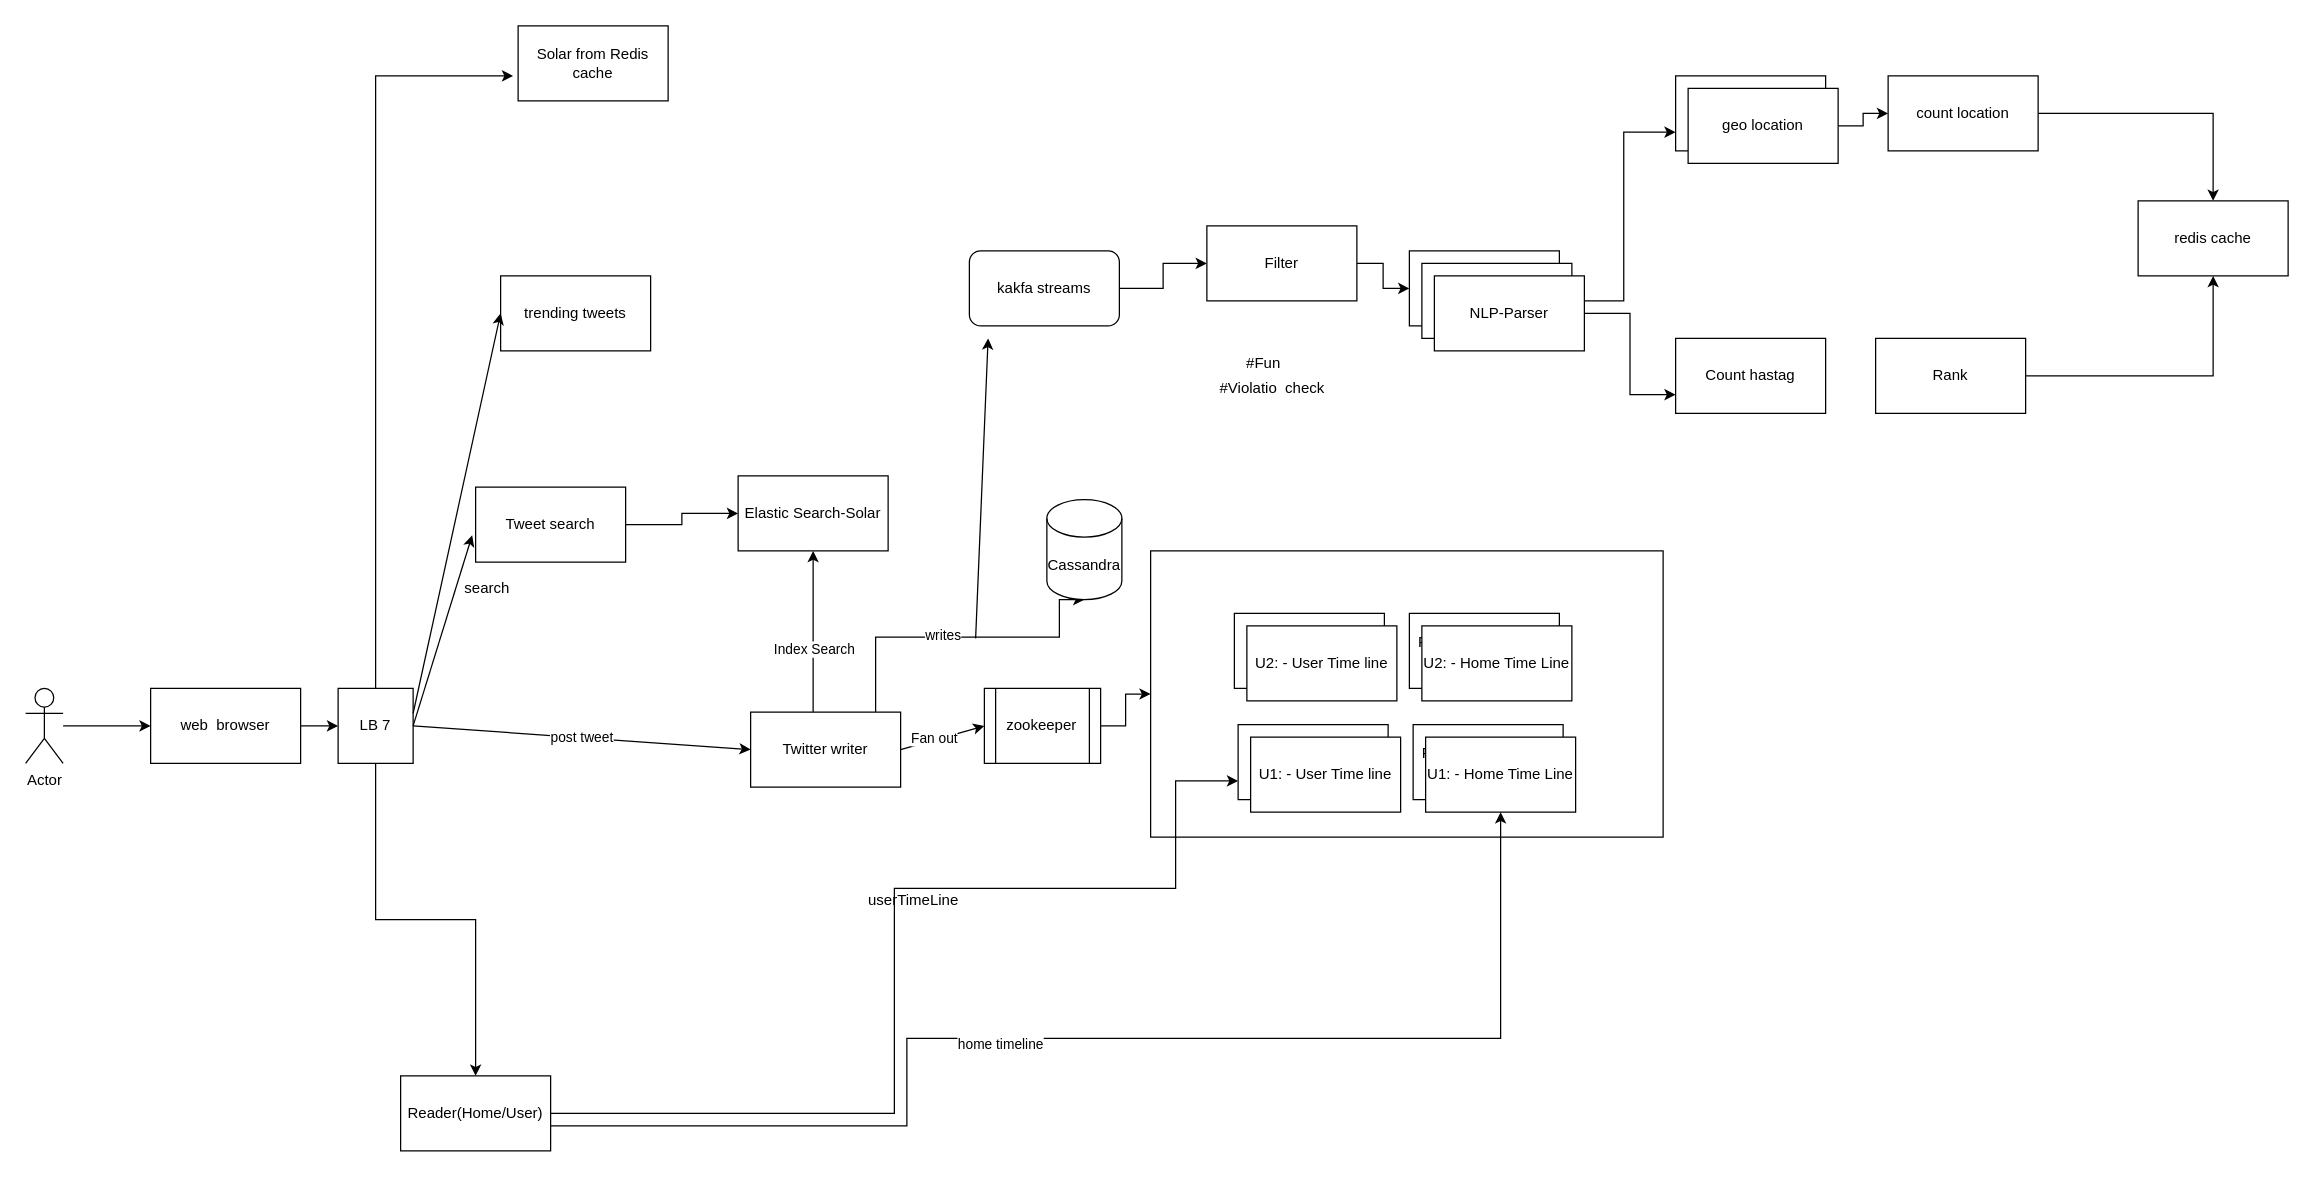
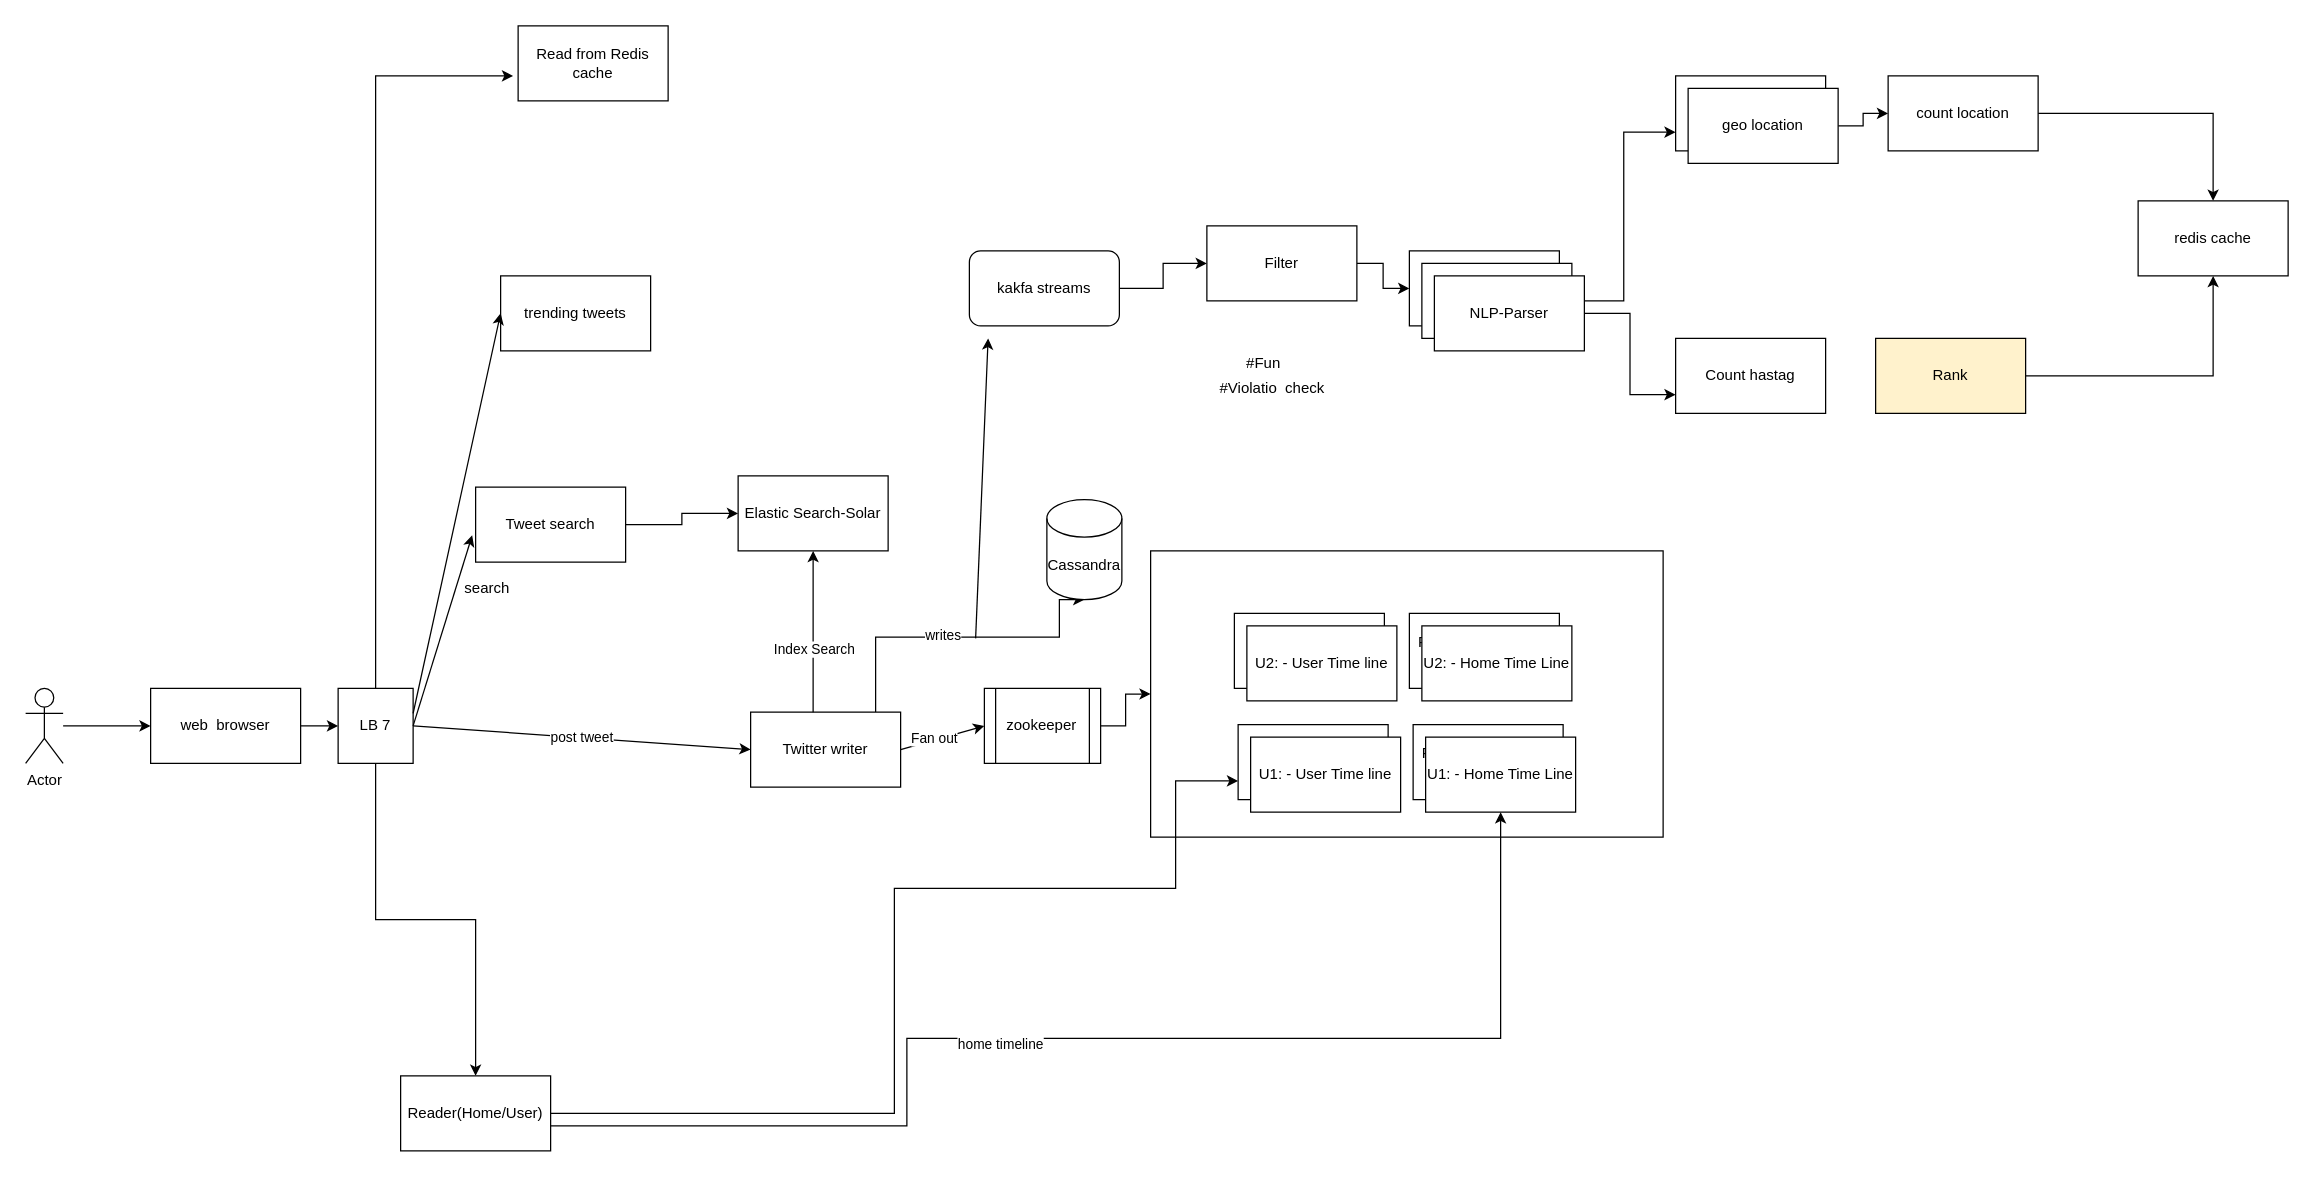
node "Solar from Redis cache": label "Solar from Redis cache" -> "Read from Redis cache"
node "Rank": fillcolor #ffffff -> #fff2cc
node "userTimeLine": removed
